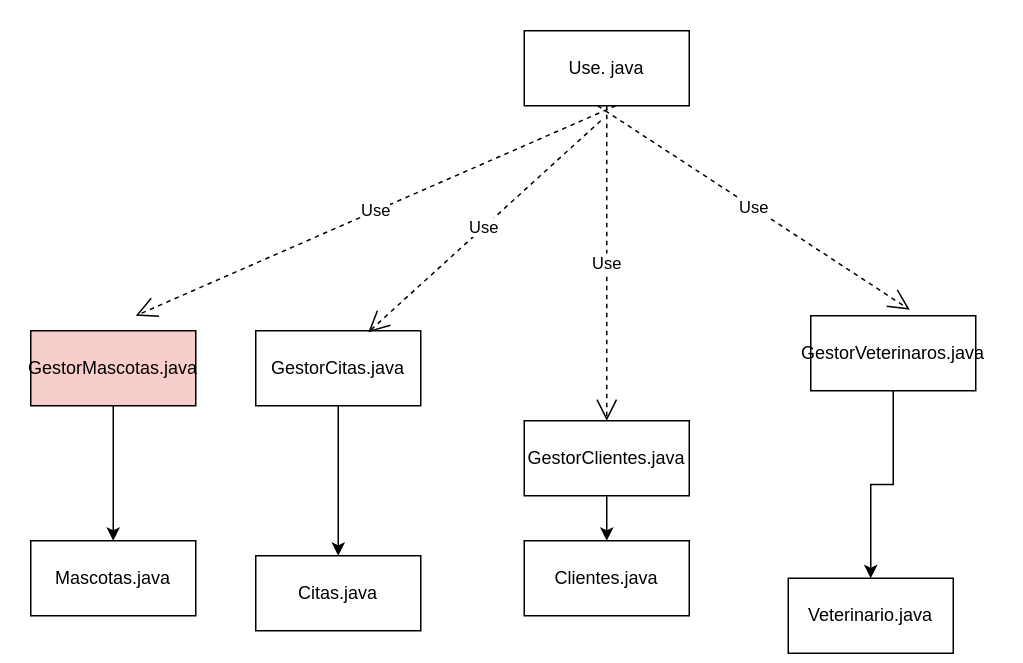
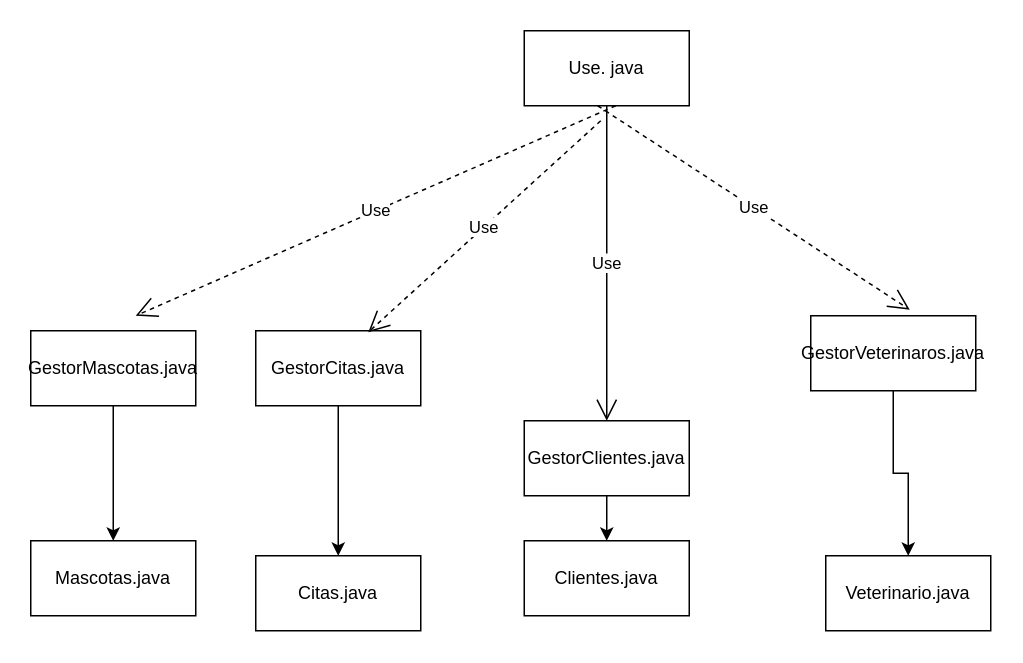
edge "Use. java" -> "GestorClientes.java": style dashed -> solid
node "GestorMascotas.java": fillcolor #f8cecc -> #ffffff
node "Veterinario.java": moved (871, 616) -> (908, 593)
